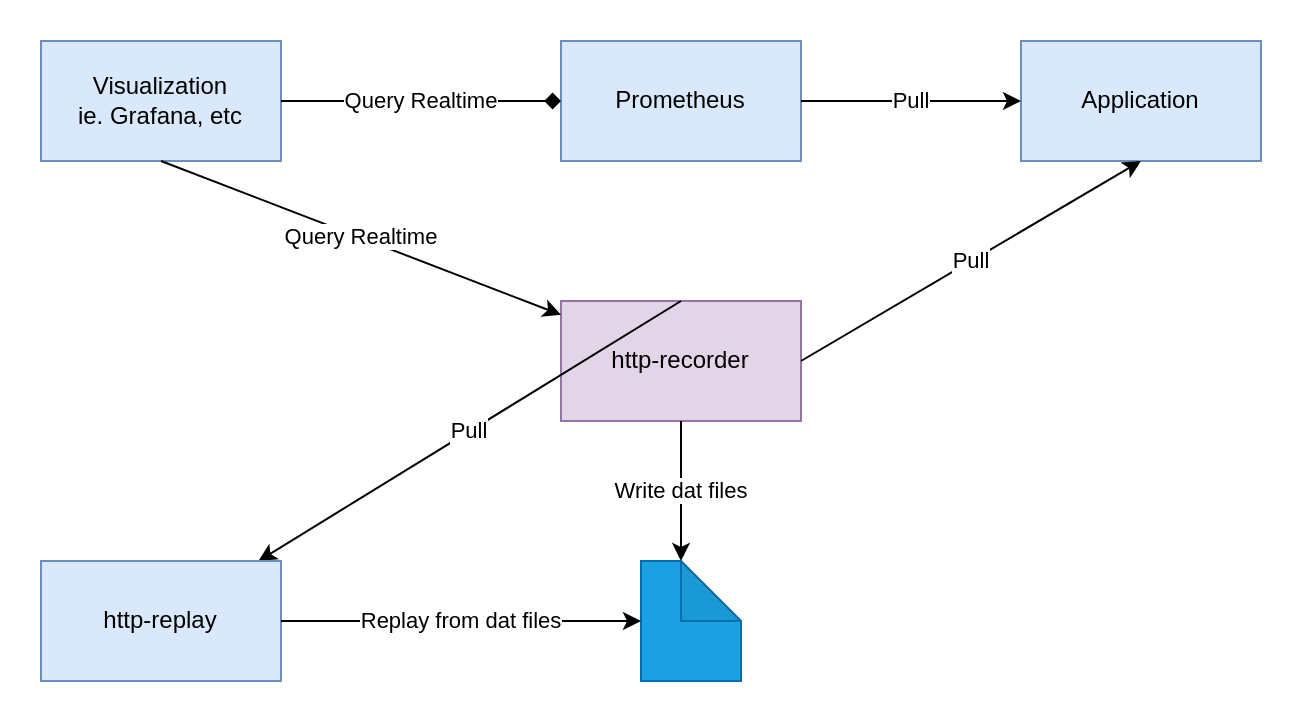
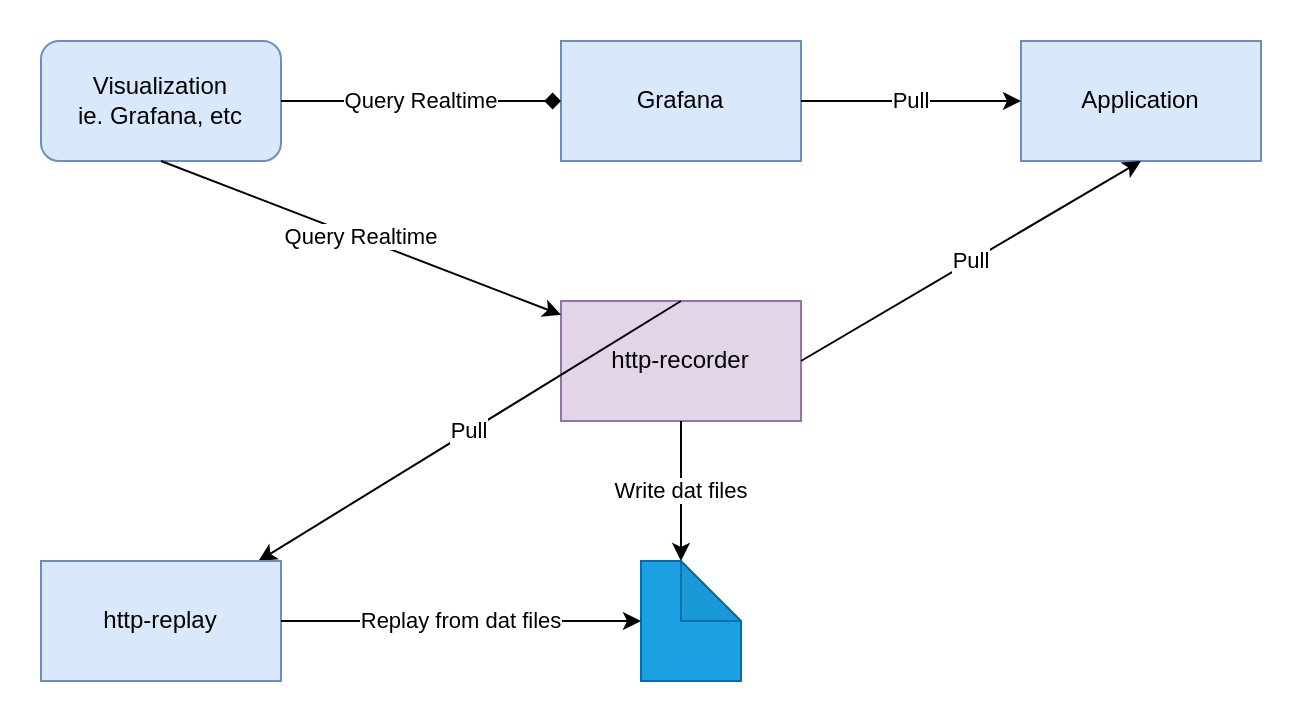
node "Visualization ie. Grafana, etc": shape rectangle -> rounded rectangle
node "Prometheus": label "Prometheus" -> "Grafana"
